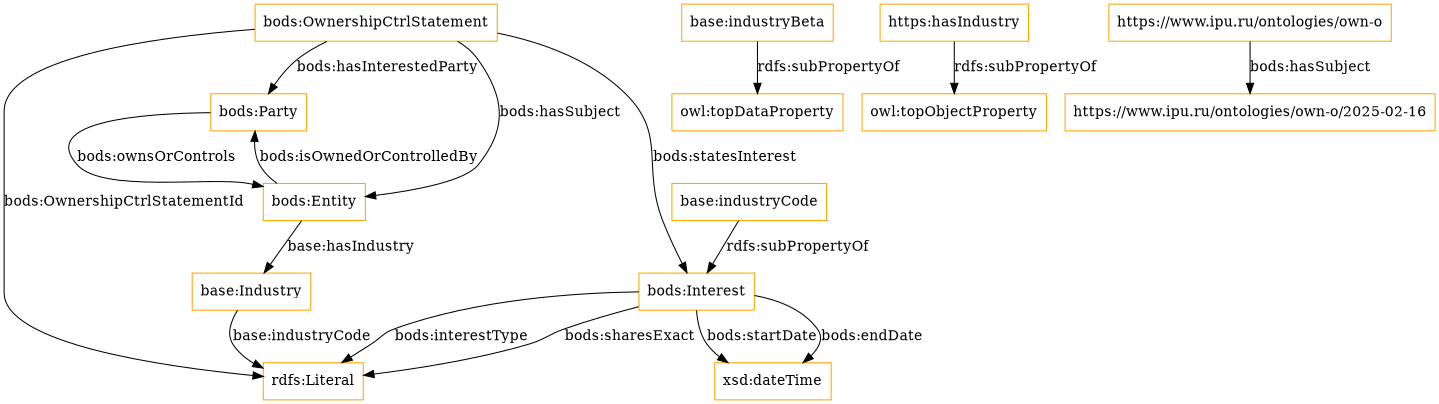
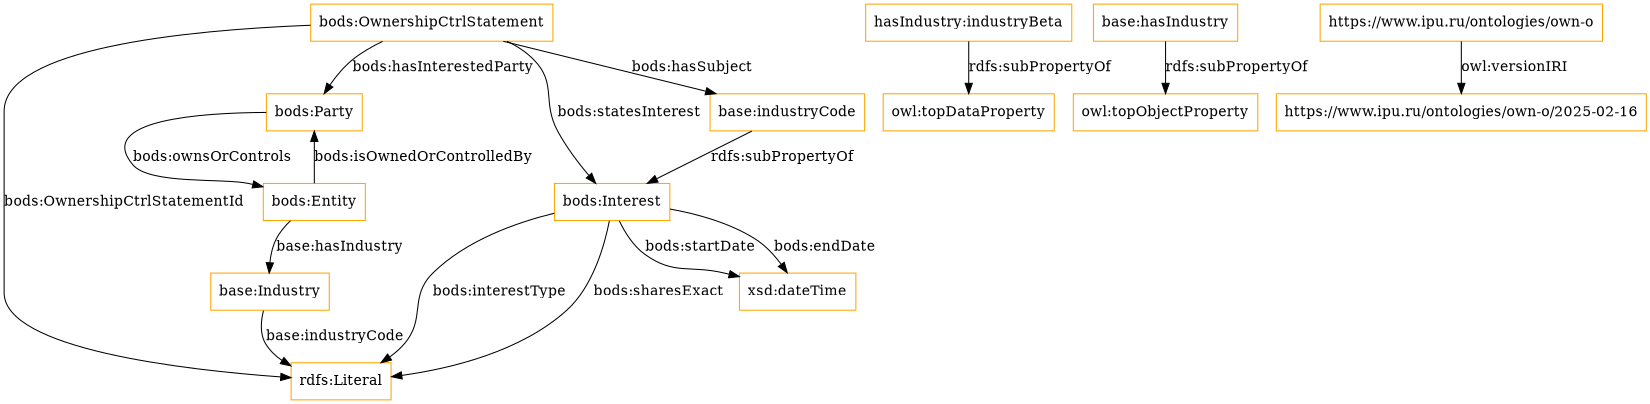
node "base:industryBeta": label "base:industryBeta" -> "hasIndustry:industryBeta"
node "https:hasIndustry": label "https:hasIndustry" -> "base:hasIndustry"
edge "https://www.ipu.ru/ontologies/own-o" -> "https://www.ipu.ru/ontologies/own-o/2025-02-16": label "bods:hasSubject" -> "owl:versionIRI"
edge "bods:OwnershipCtrlStatement" -> "bods:Entity": now "bods:OwnershipCtrlStatement" -> "base:industryCode"
